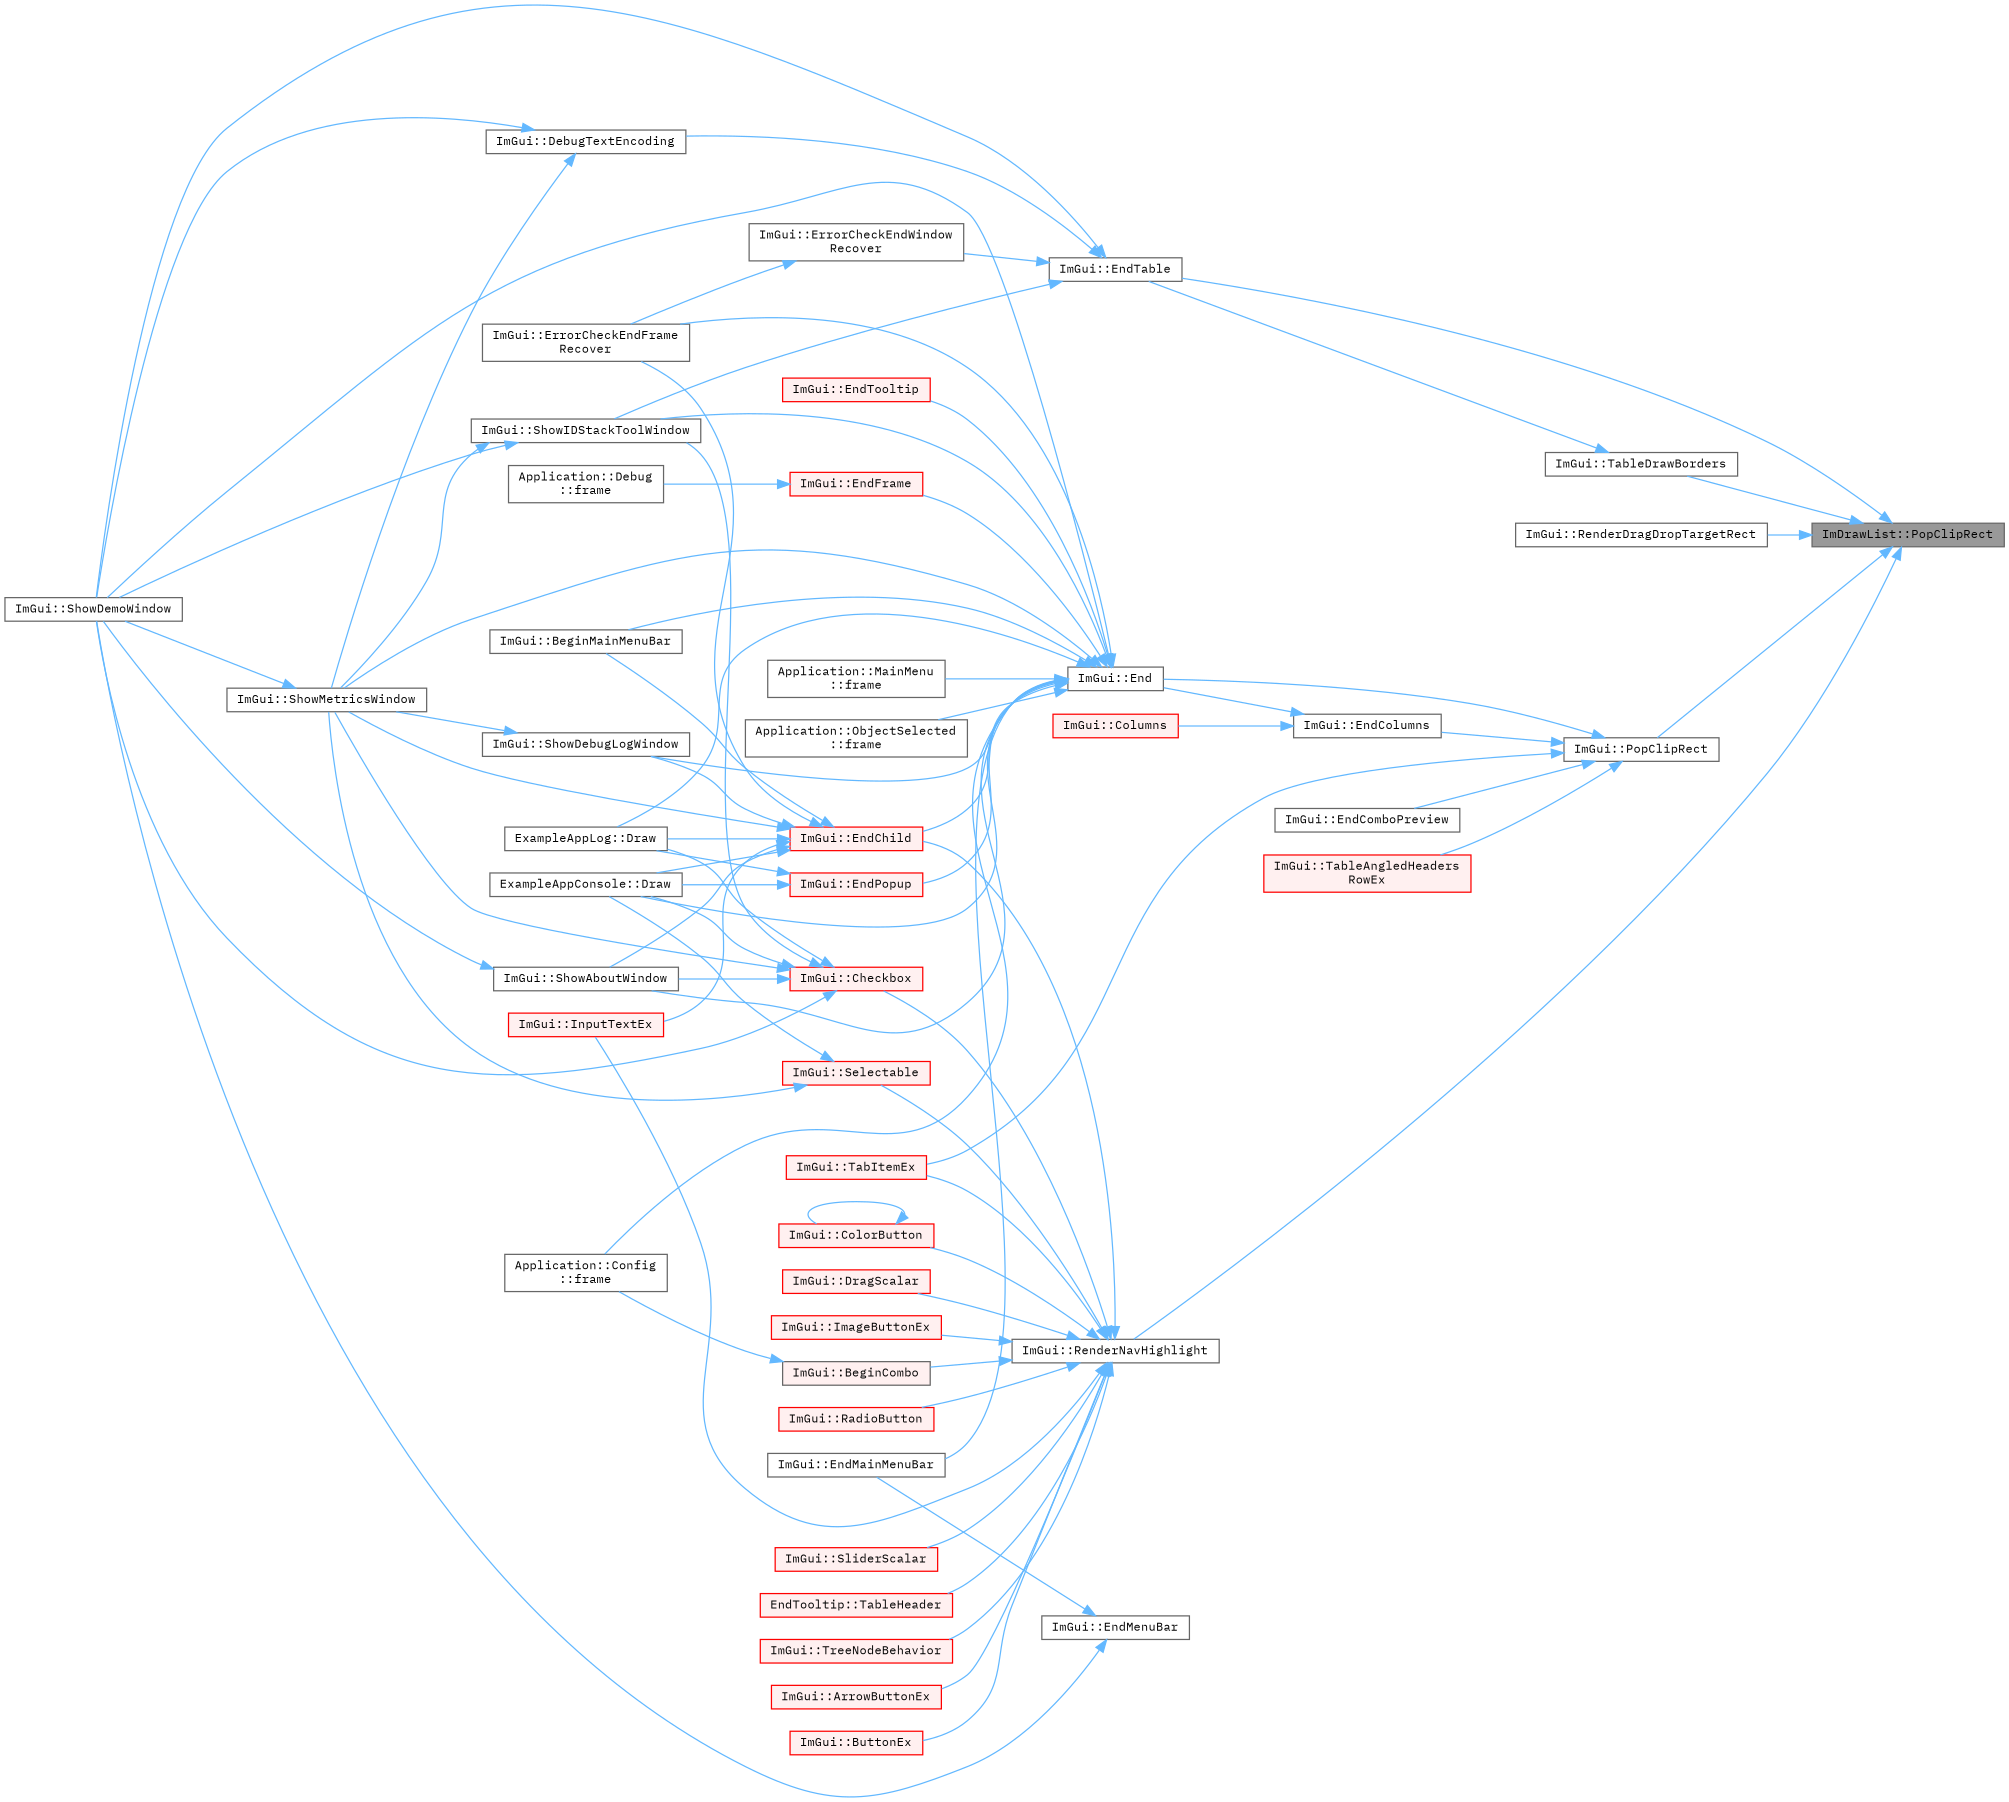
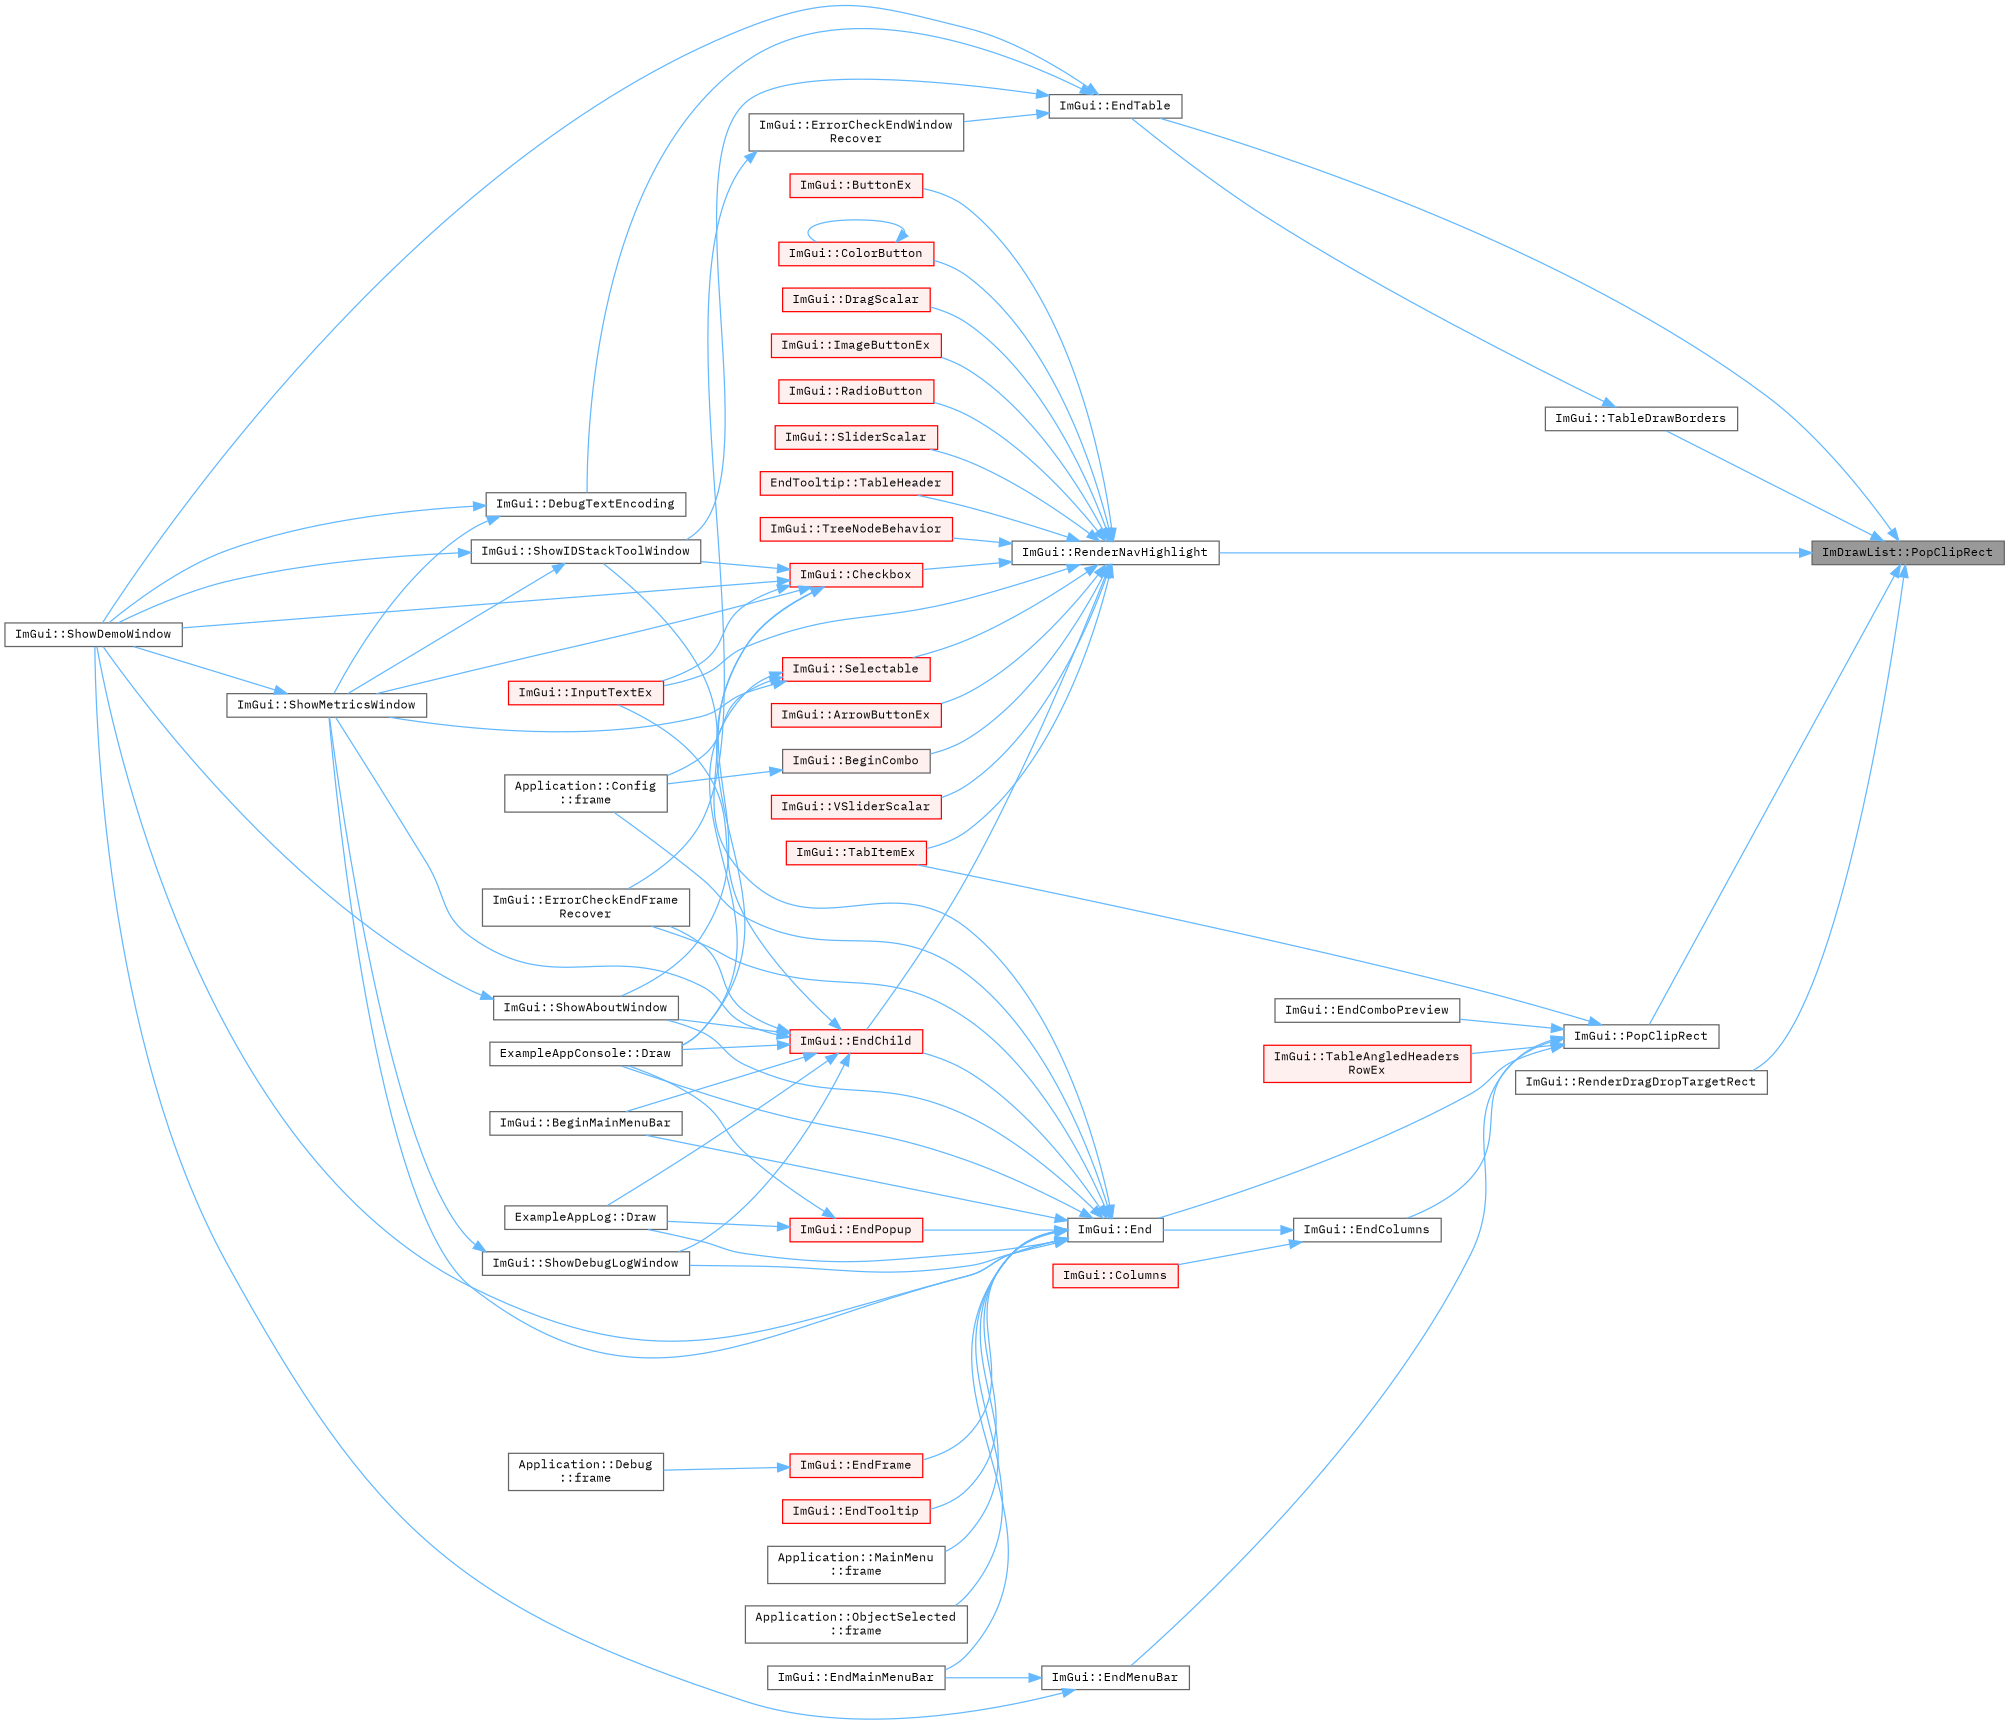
edge "Application::Config ::frame" -> "ImGui::Selectable": added
node "ImGui::VSliderScalar": added
edge "ExampleAppLog::Draw" -> "ImGui::Checkbox": now "ImGui::InputTextEx" -> "ImGui::Checkbox"
edge "ImGui::EndMenuBar" -> "ImGui::PopClipRect": added
